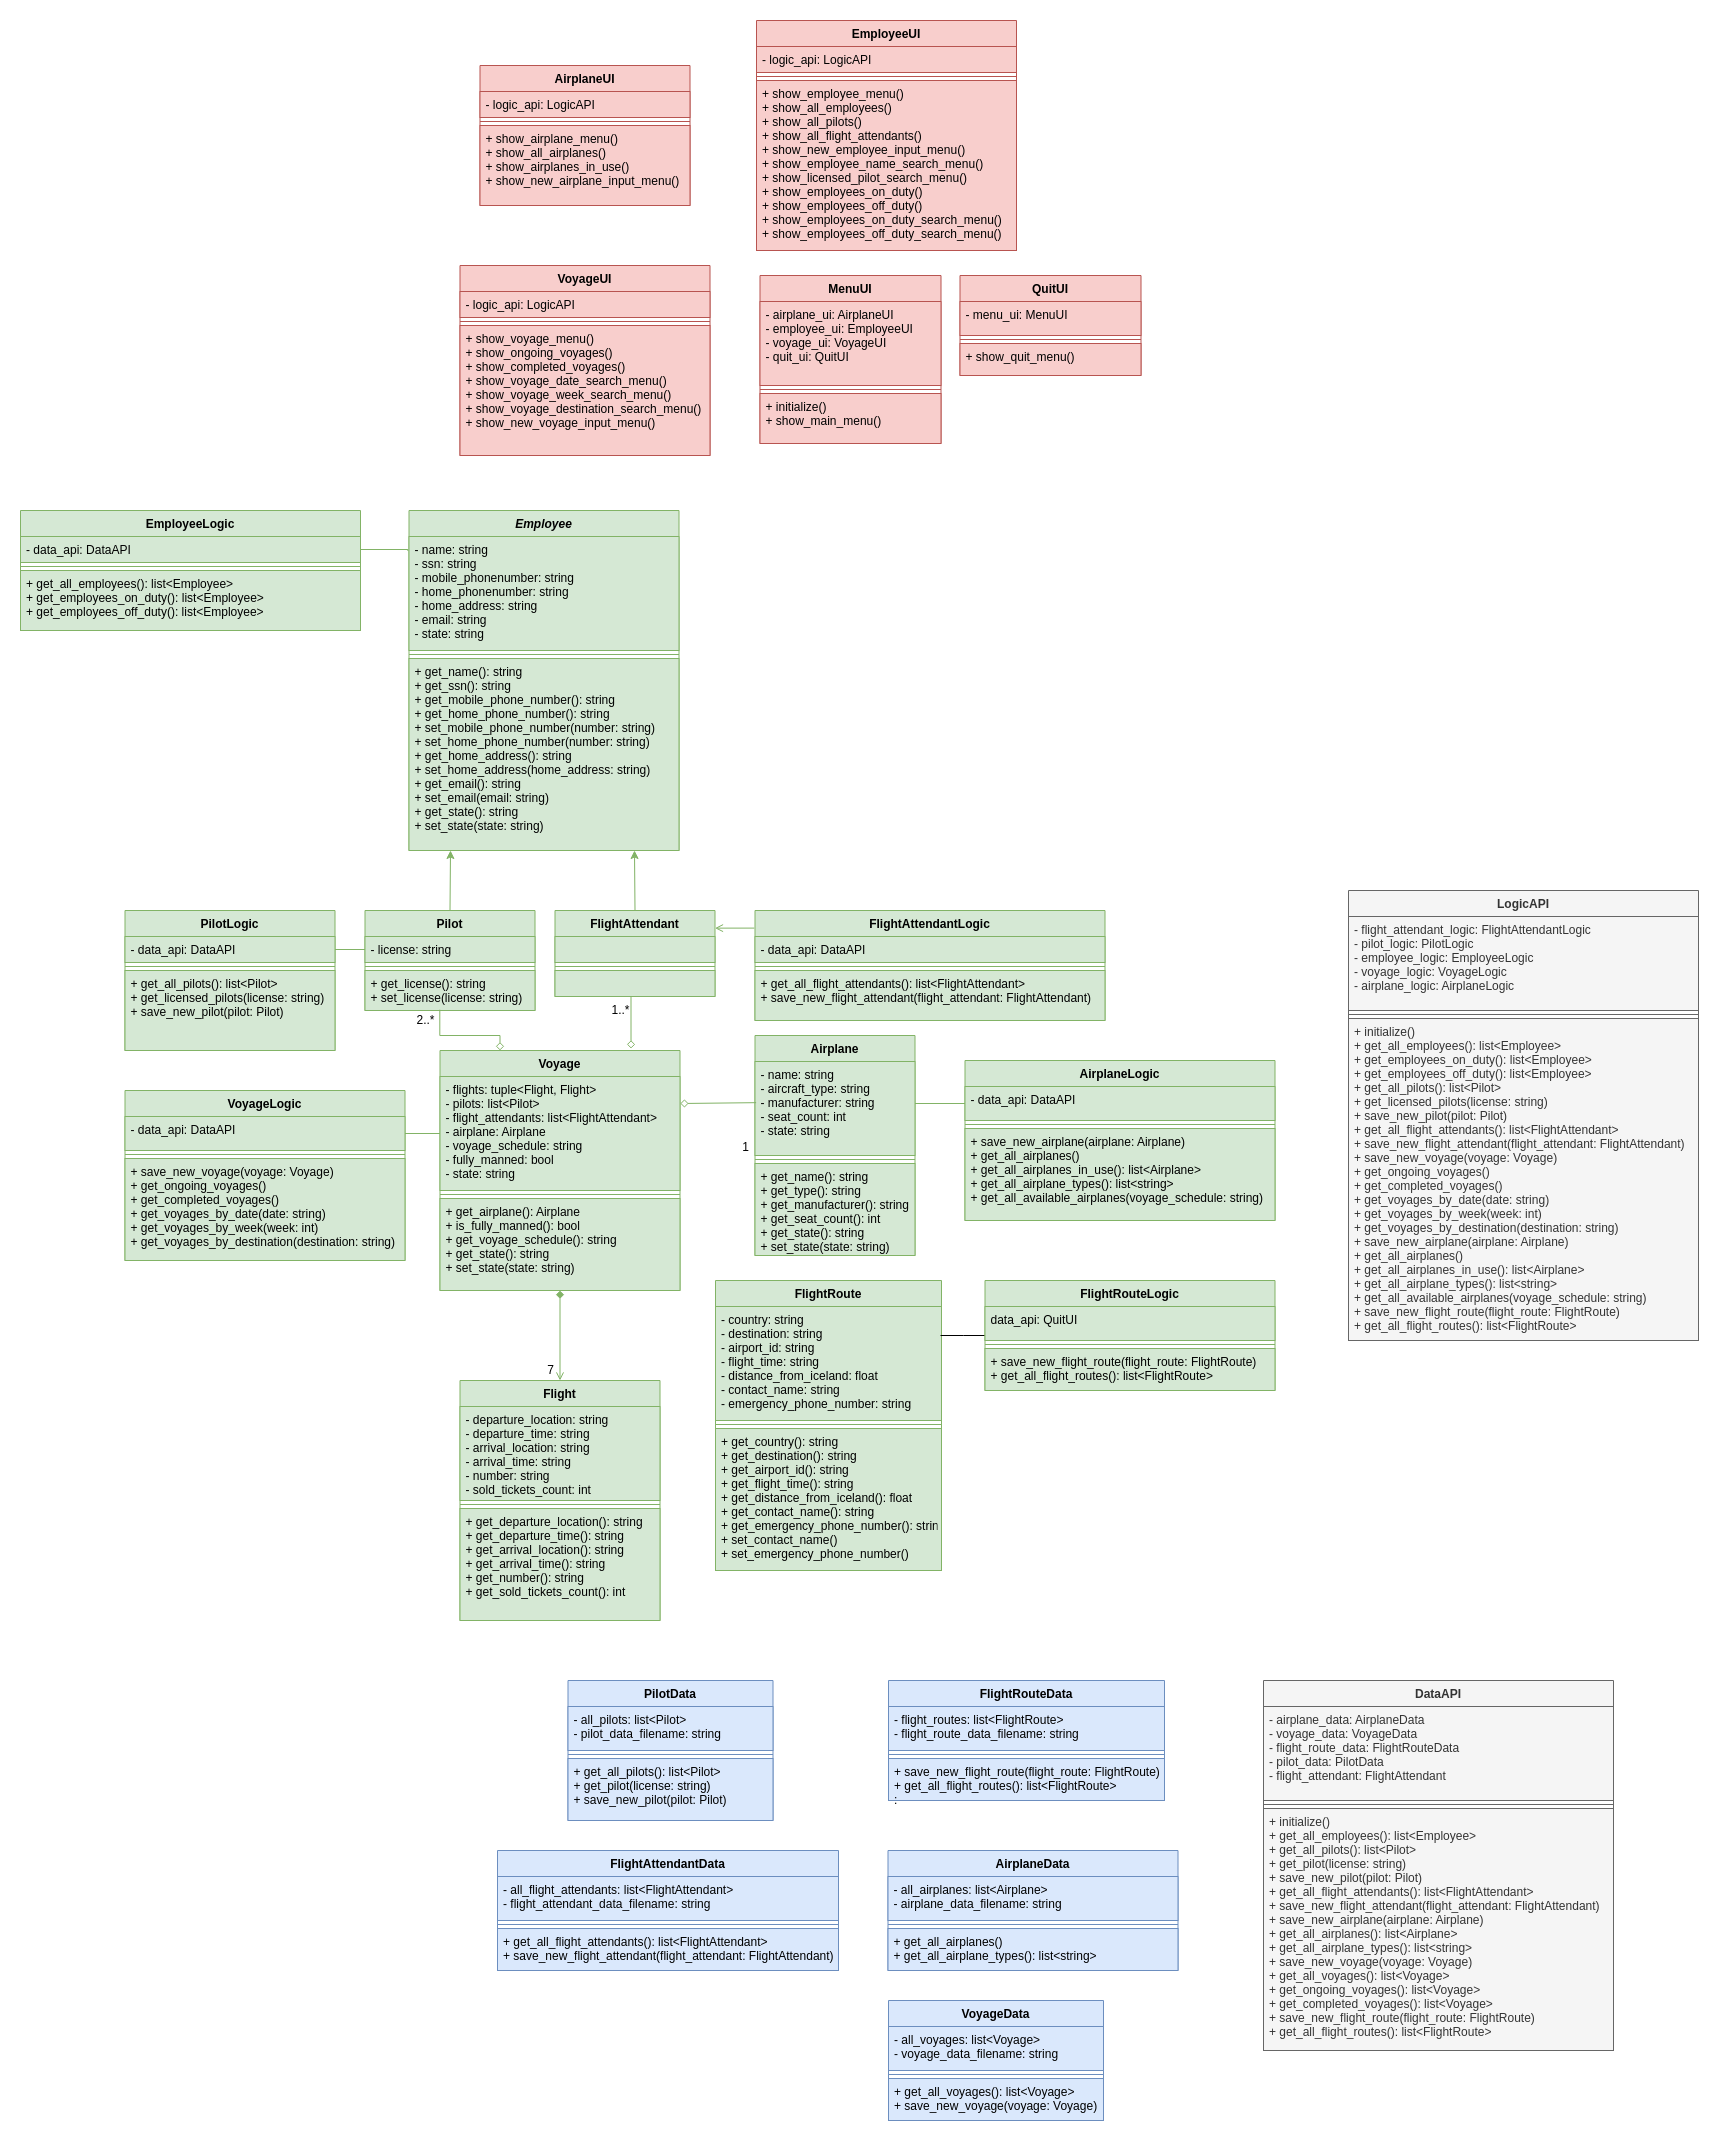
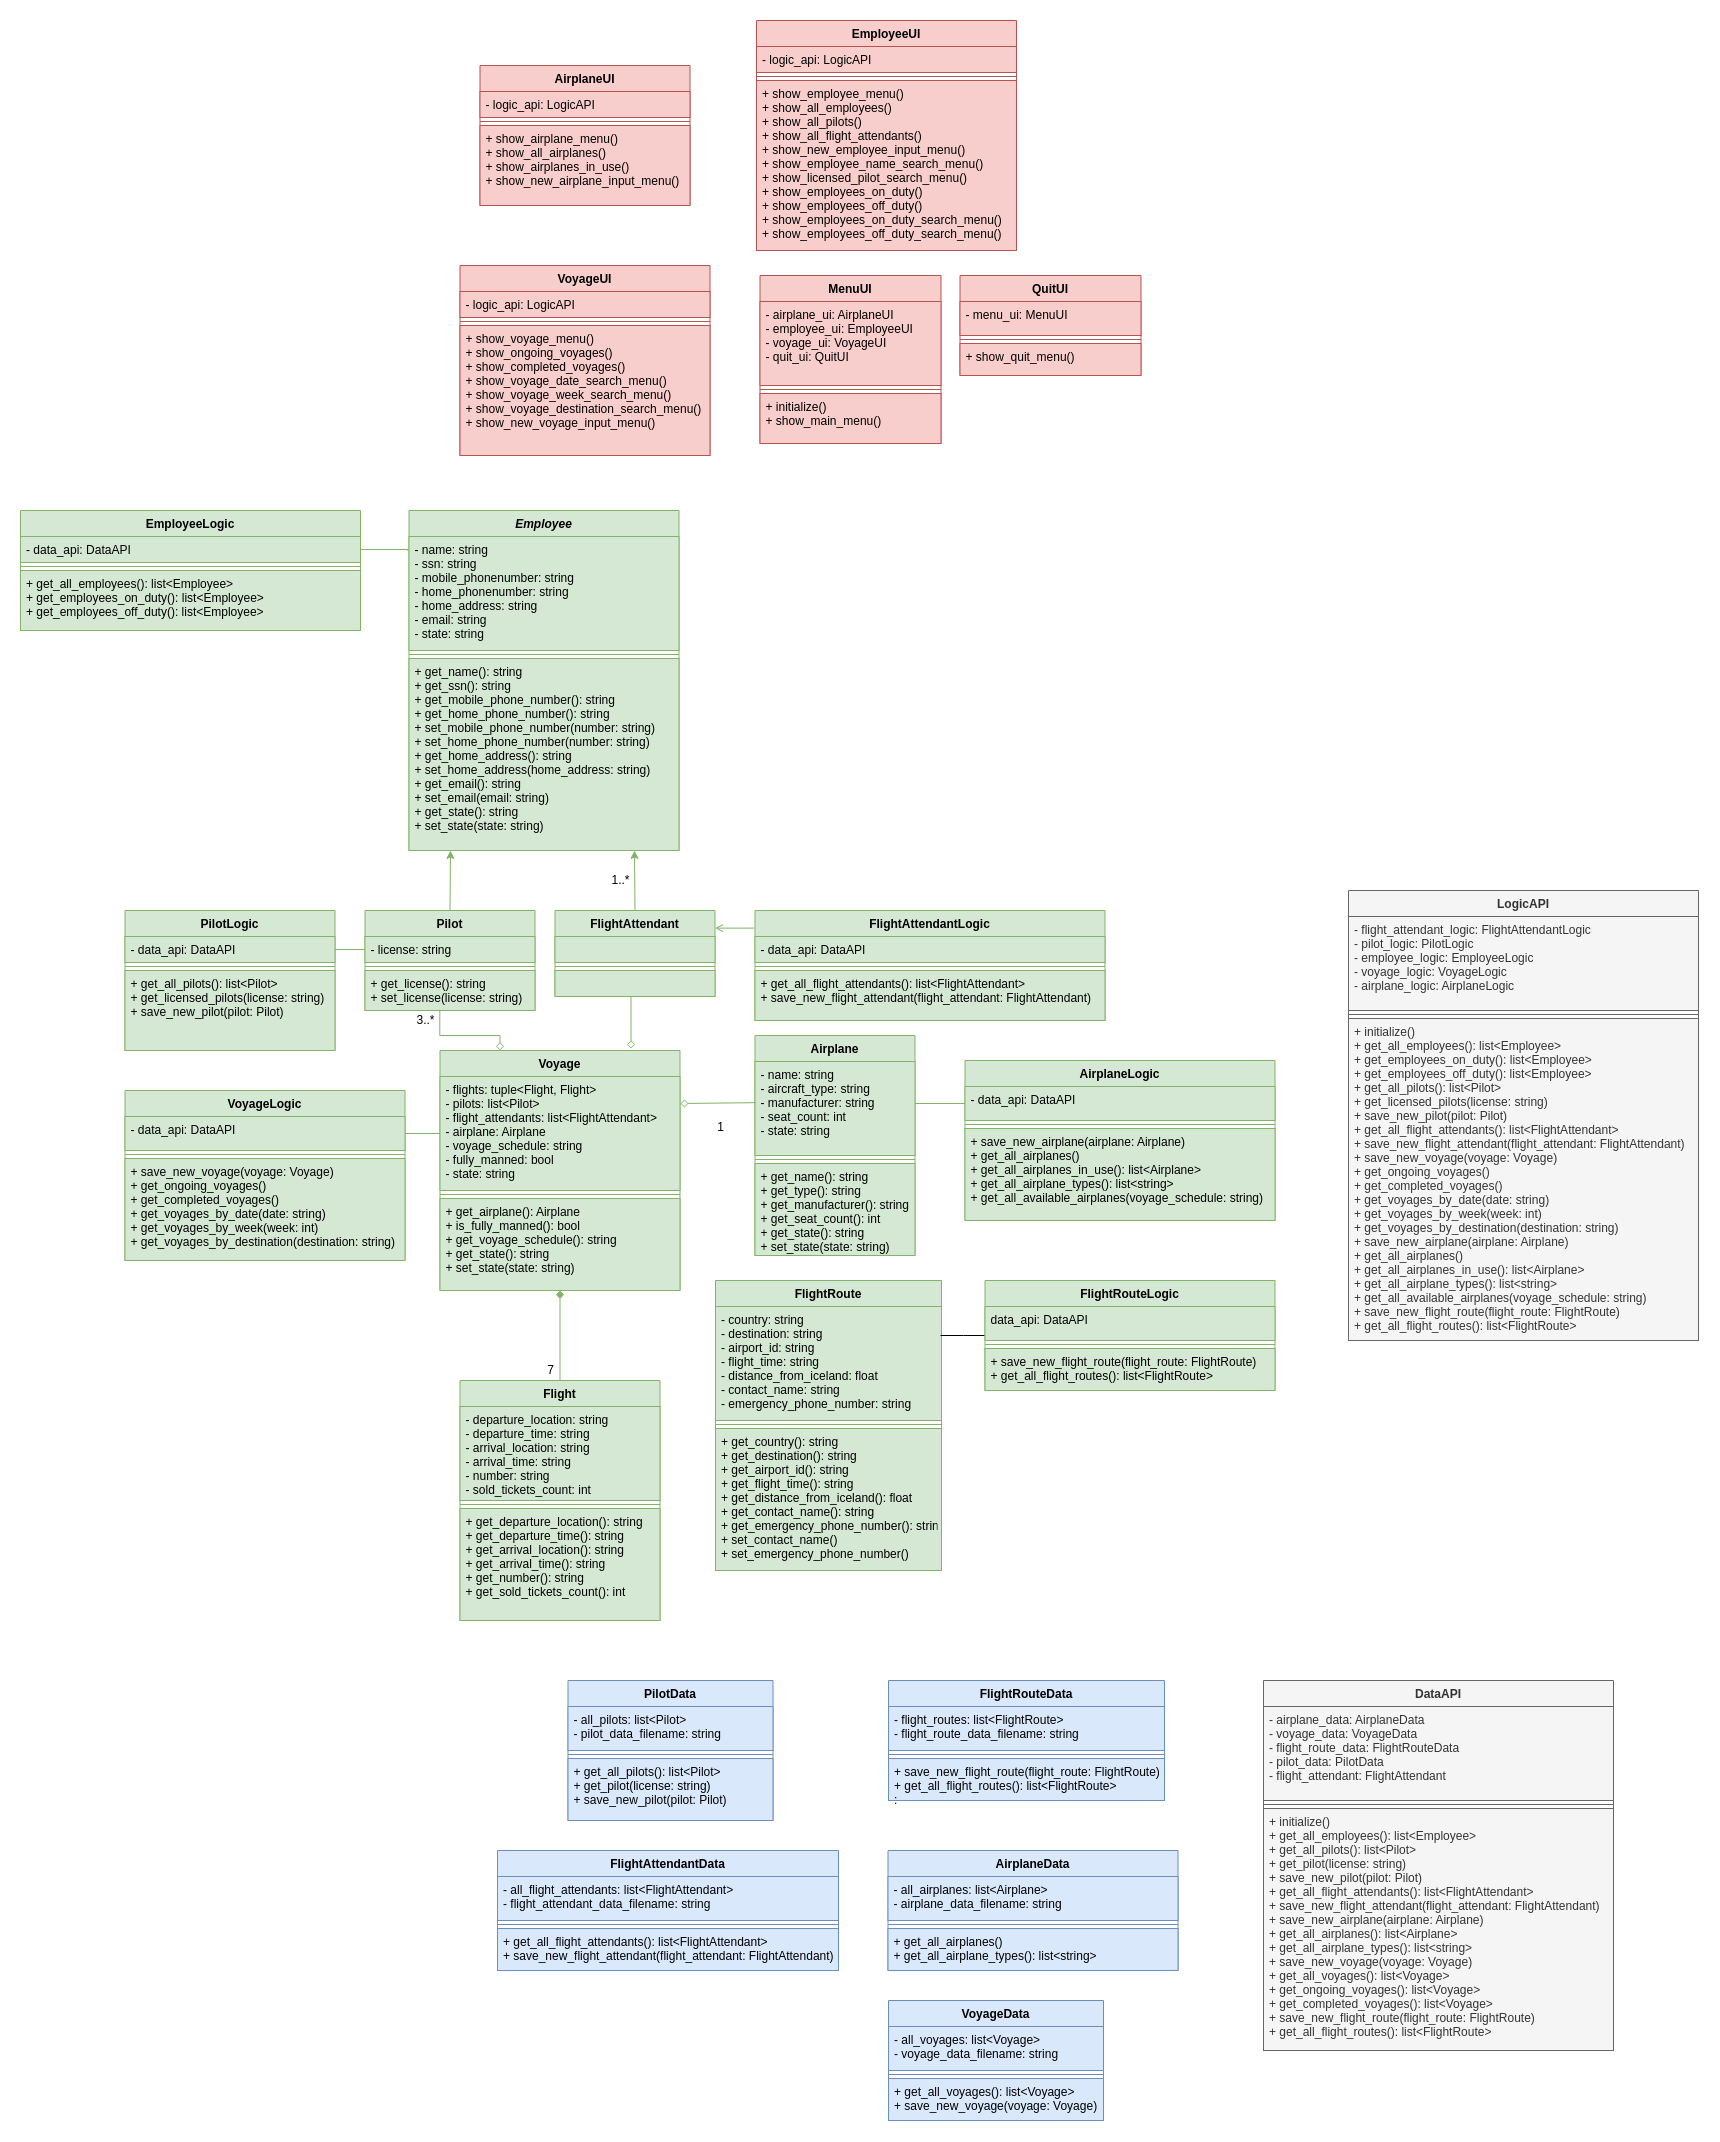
node "1..*": moved (620, 1011) -> (620, 881)
node "2..*": label "2..*" -> "3..*"
node "1": moved (745, 1148) -> (720, 1128)
node "data_api: QuitUI": label "data_api: QuitUI" -> "data_api: DataAPI"
edge "Voyage" -- "Flight": arrowhead open -> none
